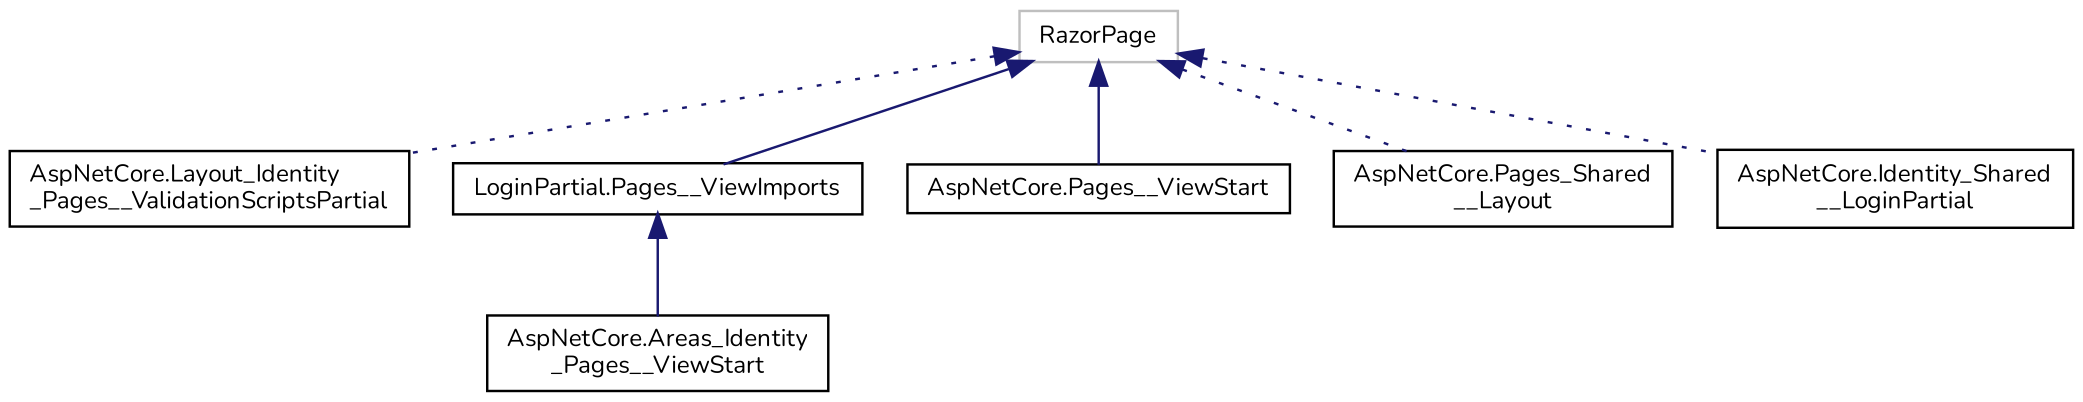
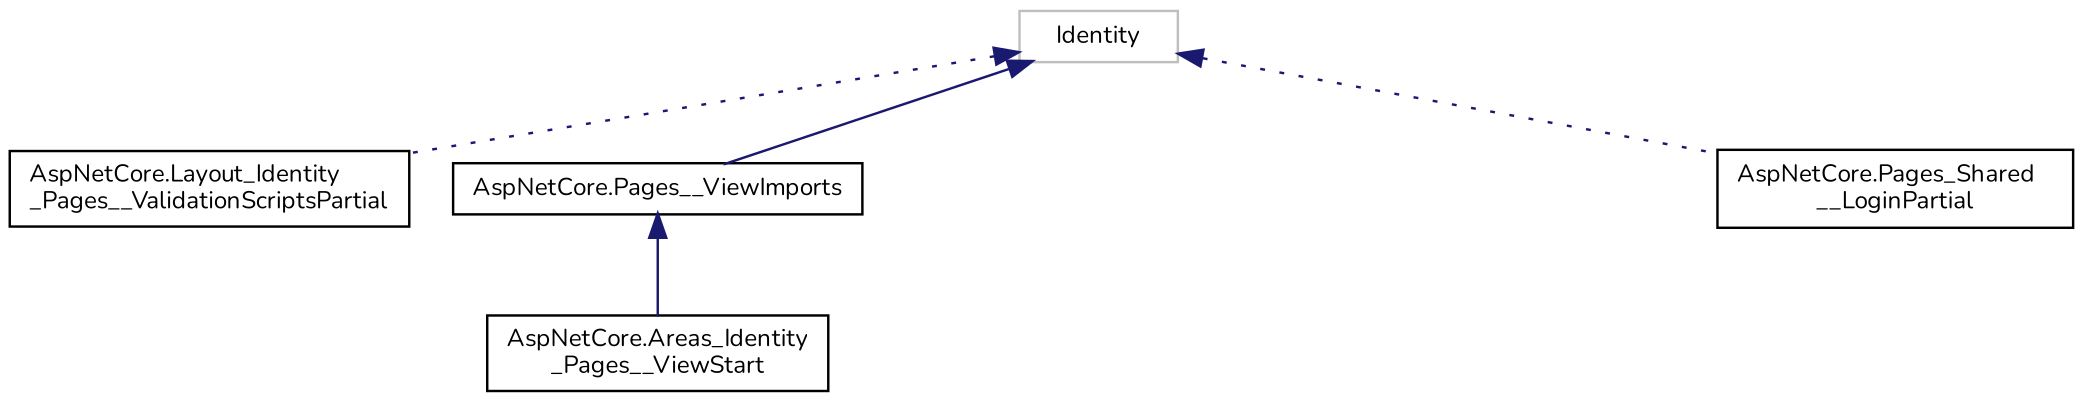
node "RazorPage": label "RazorPage" -> "Identity"
node "LoginPartial.Pages__ViewImports": label "LoginPartial.Pages__ViewImports" -> "AspNetCore.Pages__ViewImports"
node "AspNetCore.Pages__ViewStart": removed
node "AspNetCore.Pages_Shared __Layout": removed
node "AspNetCore.Identity_Shared __LoginPartial": label "AspNetCore.Identity_Shared __LoginPartial" -> "AspNetCore.Pages_Shared __LoginPartial"
